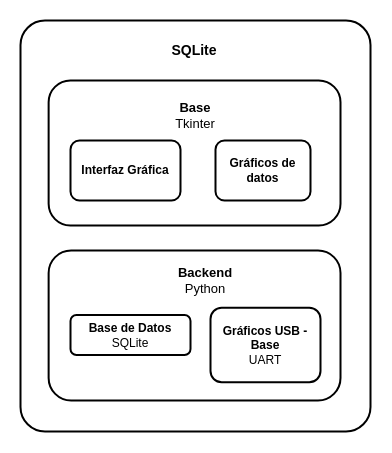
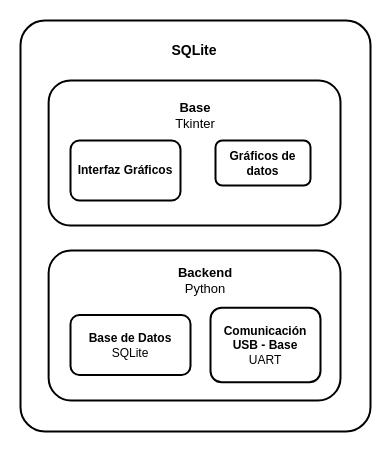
node "Interfaz Gráfica": label "Interfaz Gráfica" -> "Interfaz Gráficos"
node "Gráficos de datos": size 95x60 -> 95x45
node "Base de Datos SQLite": size 120x40 -> 120x60
node "Gráficos USB - Base UART": label "Gráficos USB - Base UART" -> "Comunicación USB - Base UART"
